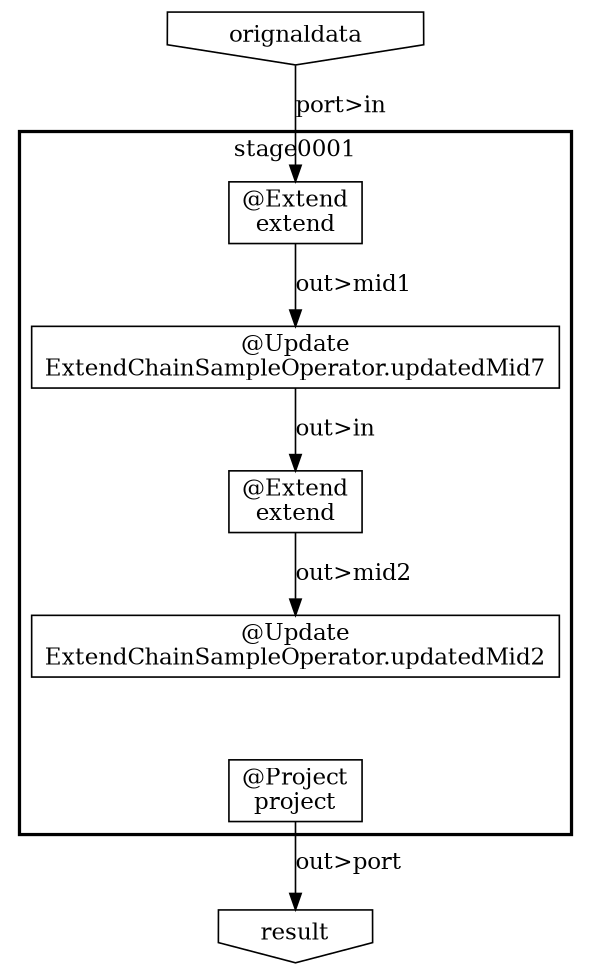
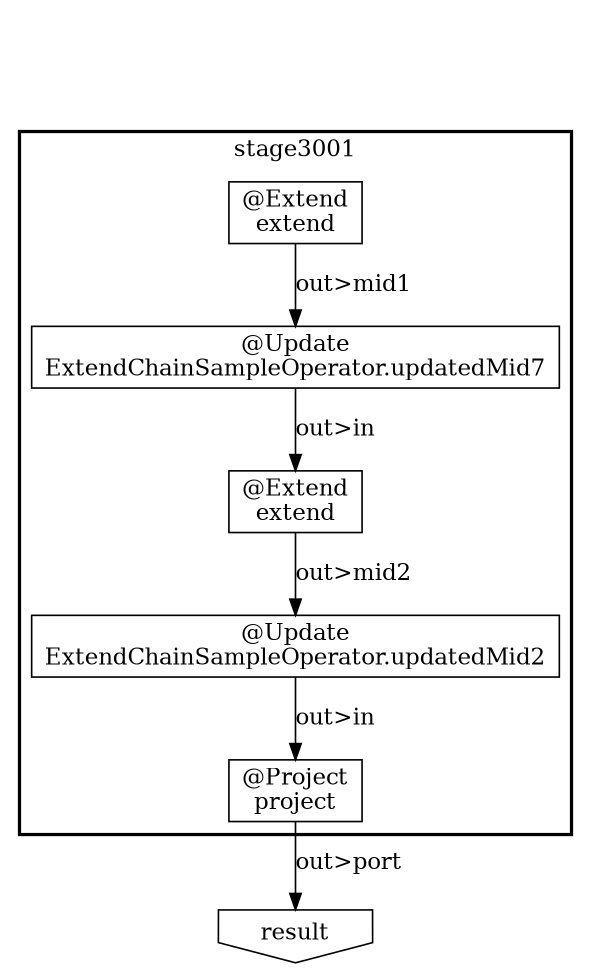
node "orignaldata": removed
cluster "stage0001": label "stage0001" -> "stage3001"
edge "@Update ExtendChainSampleOperator.updatedMid2" -> "@Project project": added, label "out>in"
